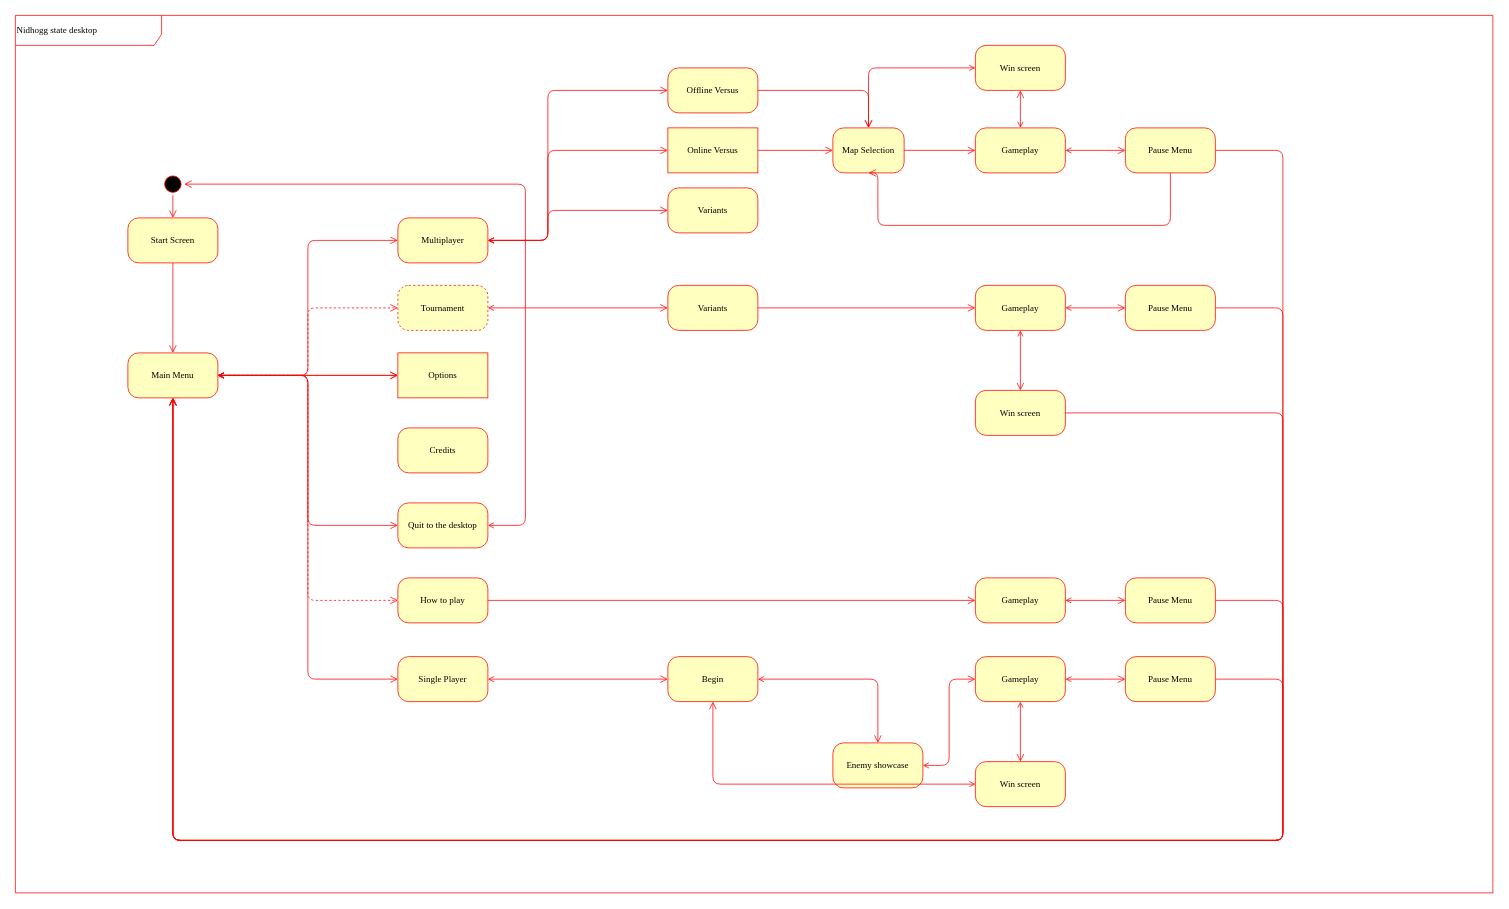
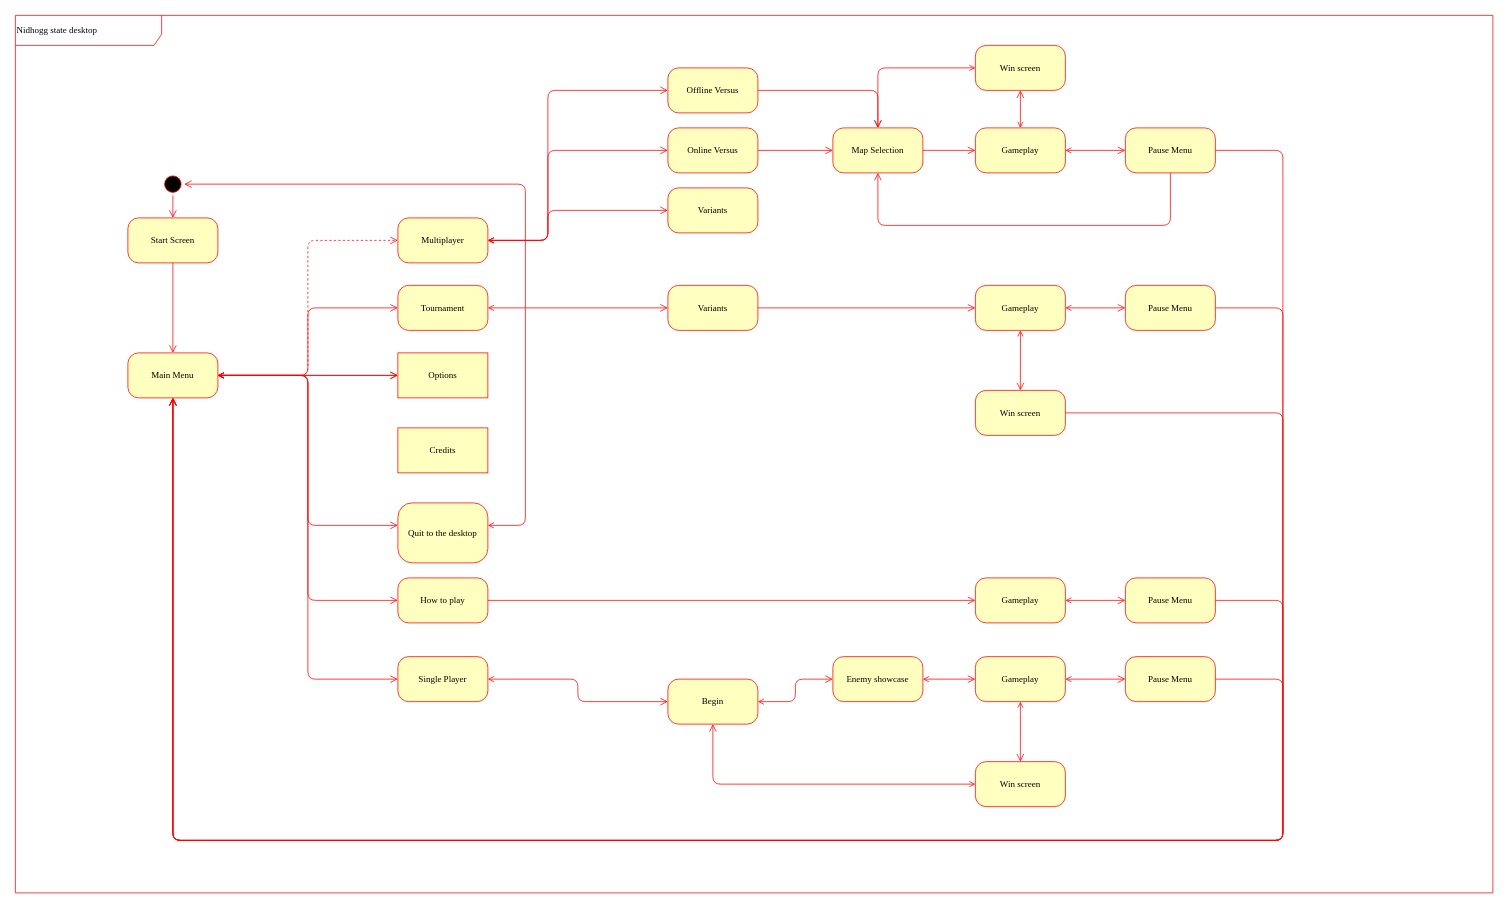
node "Online Versus": shape rectangle -> rounded rectangle
node "Map Selection": size 71x45 -> 90x45
edge "Multiplayer" -- "Main Menu": style solid -> dashed
edge "Tournament" -- "Main Menu": style dashed -> solid
node "Tournament": style dashed -> solid
node "Credits": shape rounded rectangle -> rectangle
node "Quit to the desktop": size 90x45 -> 90x60
edge "Main Menu" -- "How to play": style dashed -> solid
node "Begin": moved (713, 679) -> (713, 702)
node "Enemy showcase": moved (878, 765) -> (878, 679)
